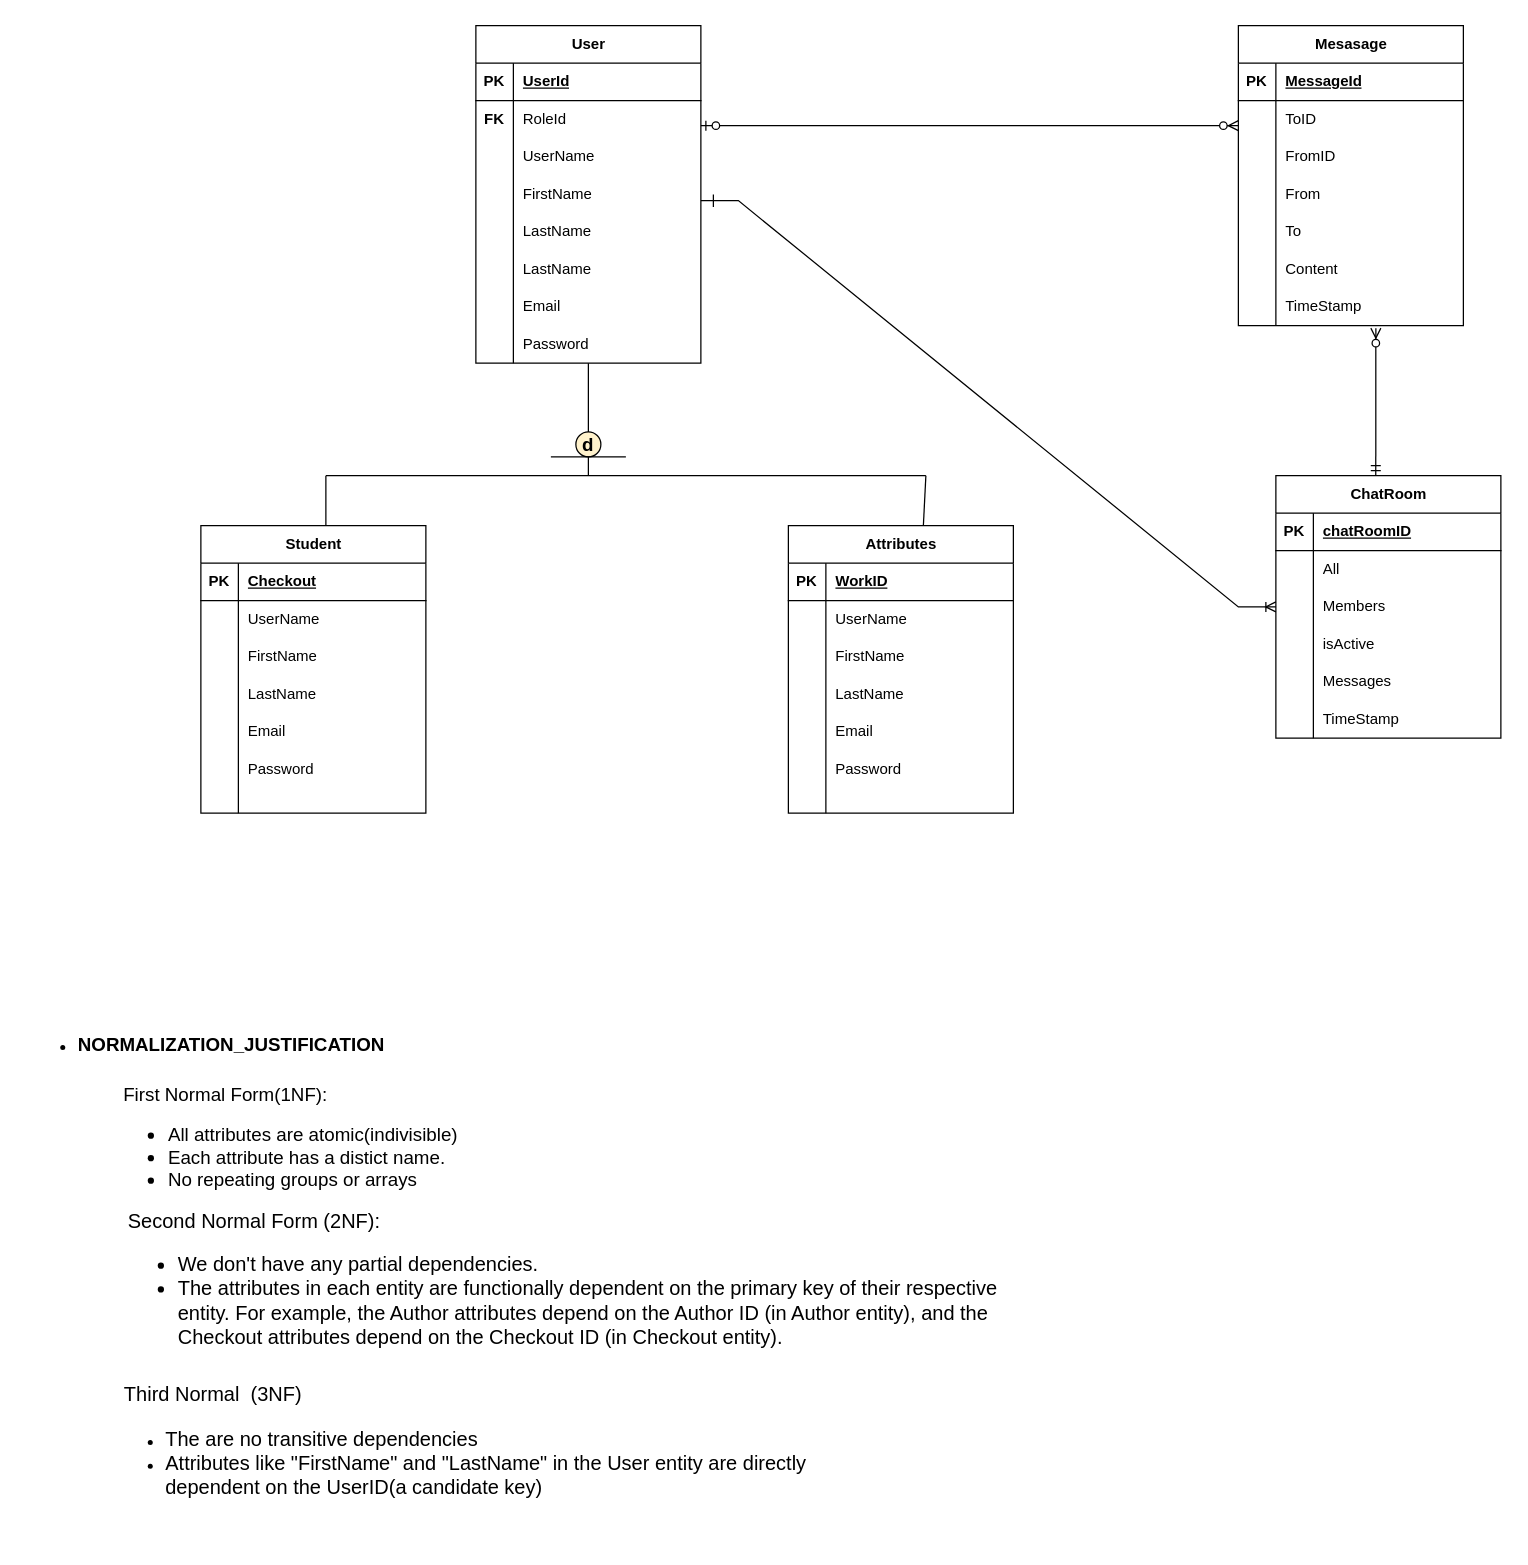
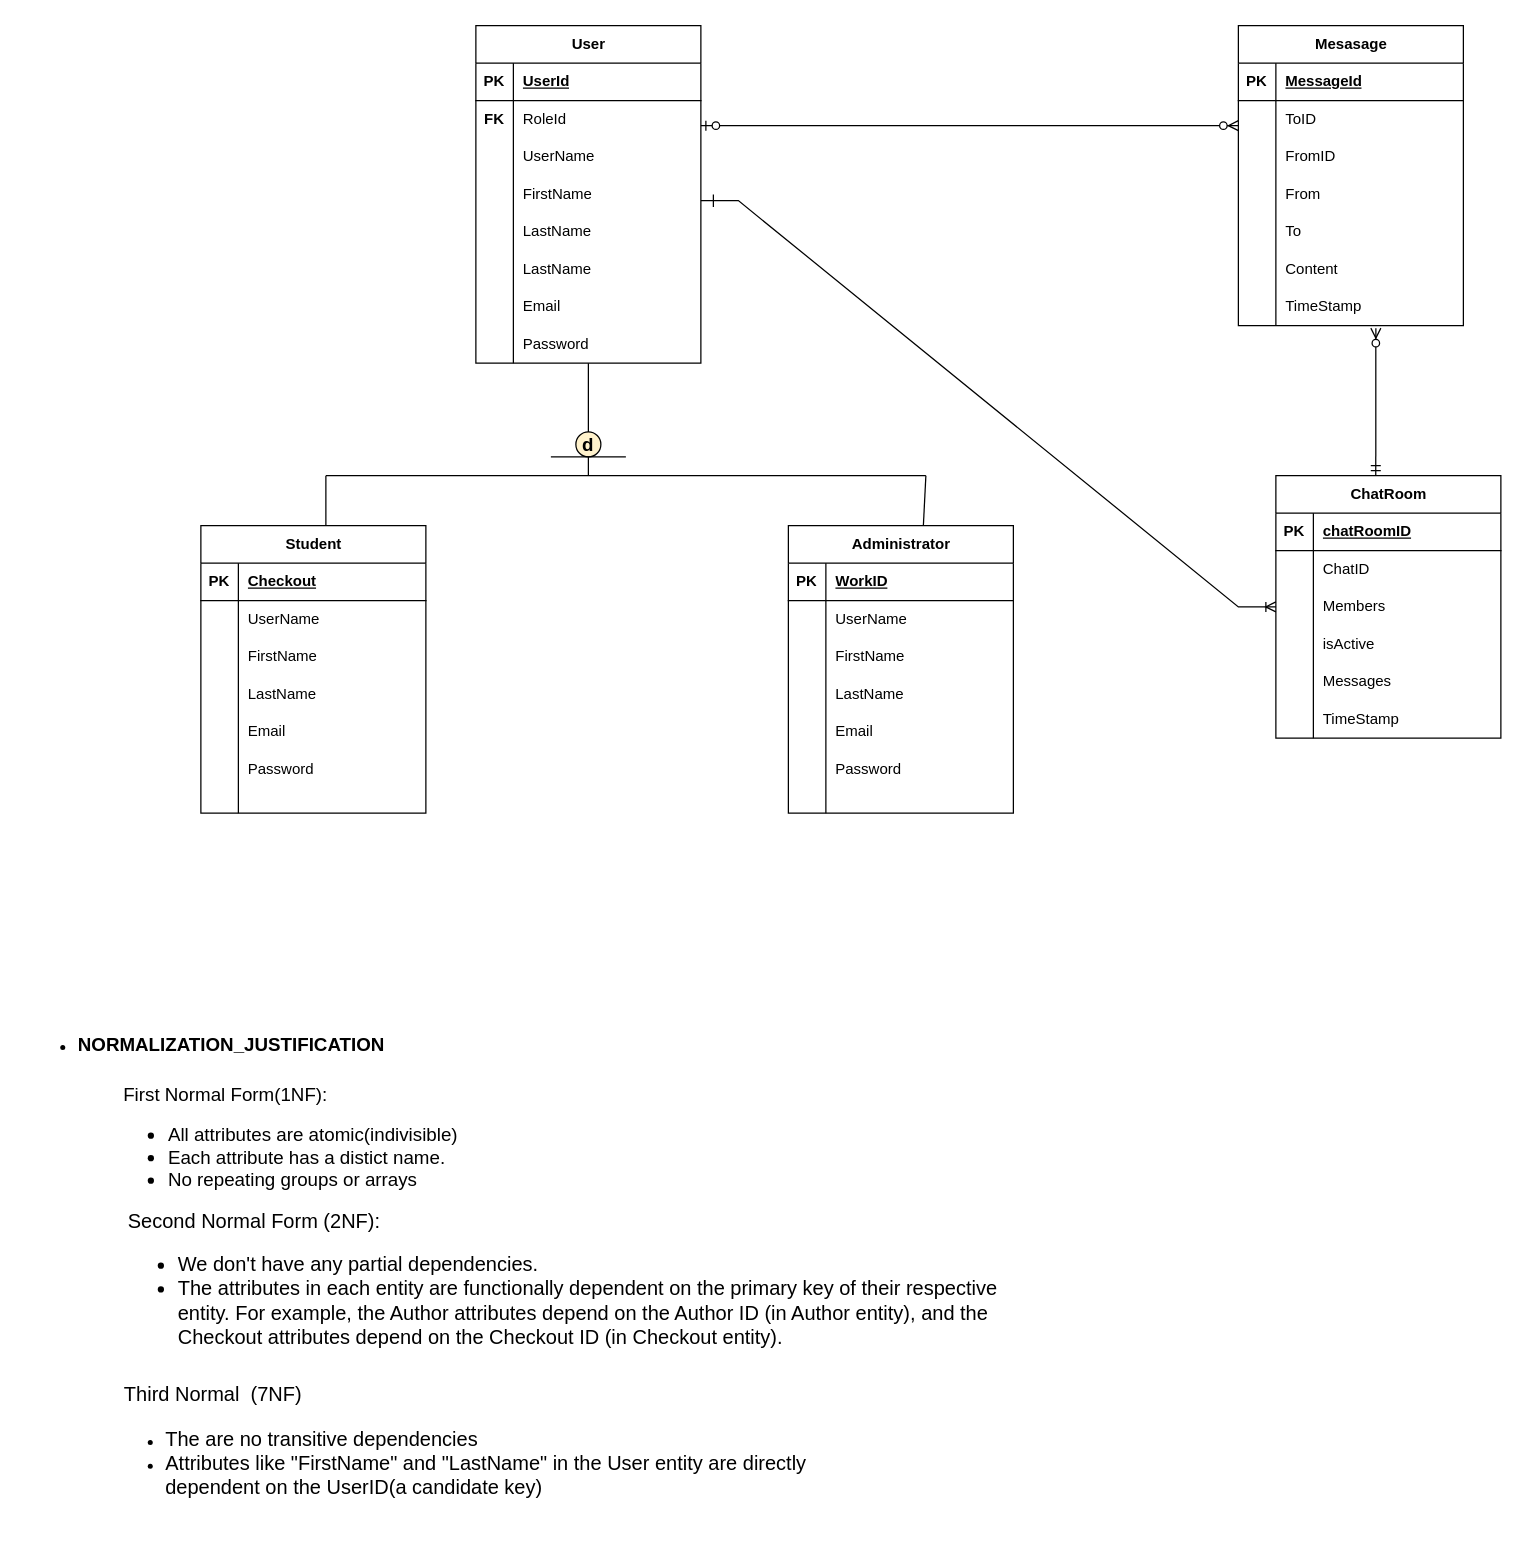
node "Attributes": label "Attributes" -> "Administrator"
node "All": label "All" -> "ChatID"
node "Third Normal (3NF)": label "Third Normal (3NF)" -> "Third Normal (7NF)"
